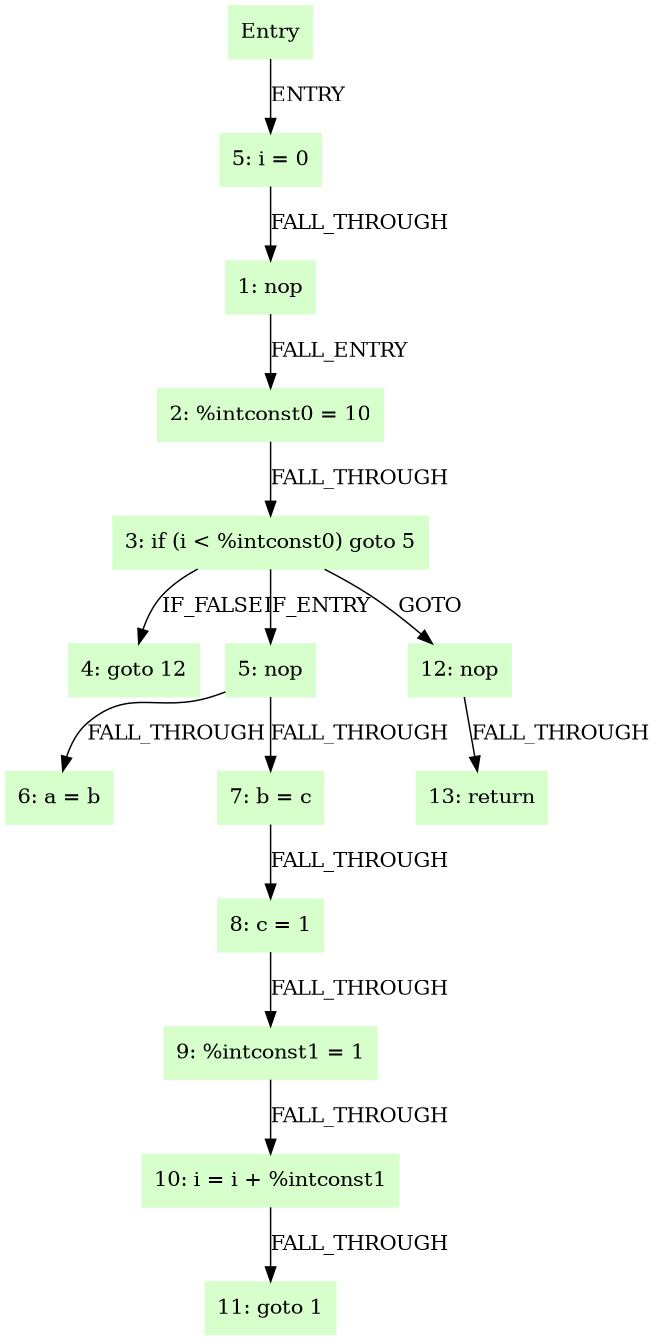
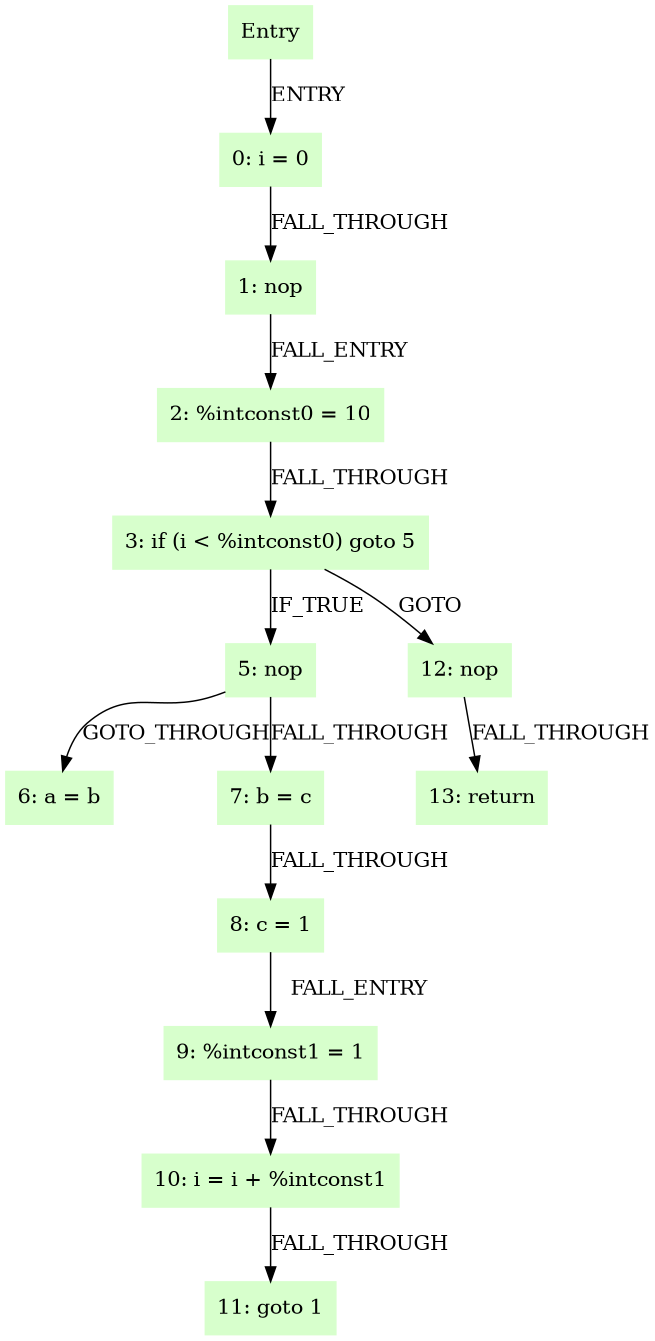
node "5: i = 0": label "5: i = 0" -> "0: i = 0"
edge "3: if (i < %intconst0) goto 5" -> "5: nop": label "IF_ENTRY" -> "IF_TRUE"
node "4: goto 12": removed
edge "5: nop" -> "6: a = b": label "FALL_THROUGH" -> "GOTO_THROUGH"
edge "8: c = 1" -> "9: %intconst1 = 1": label "FALL_THROUGH" -> "FALL_ENTRY"
